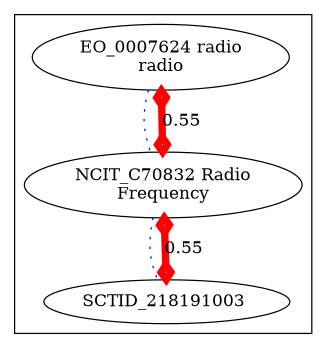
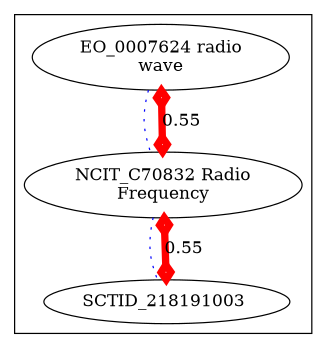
node "EO_0007624 radio radio": label "EO_0007624 radio radio" -> "EO_0007624 radio wave"
